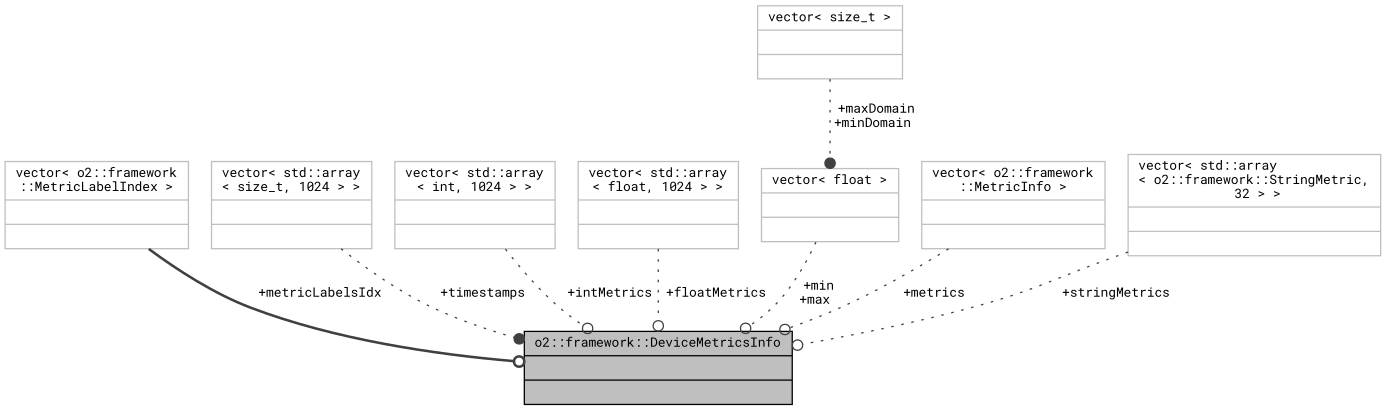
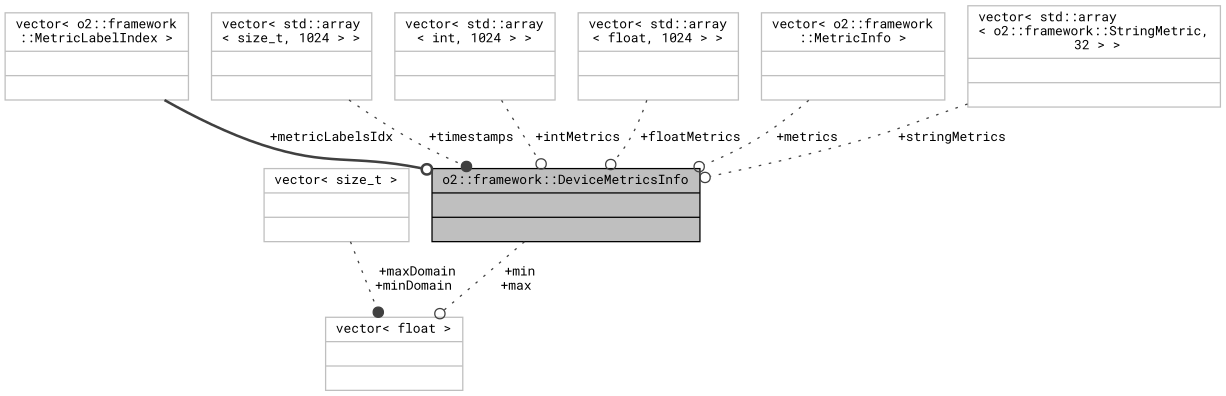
edge "vector< float >" -> "o2::framework::DeviceMetricsInfo": reversed
